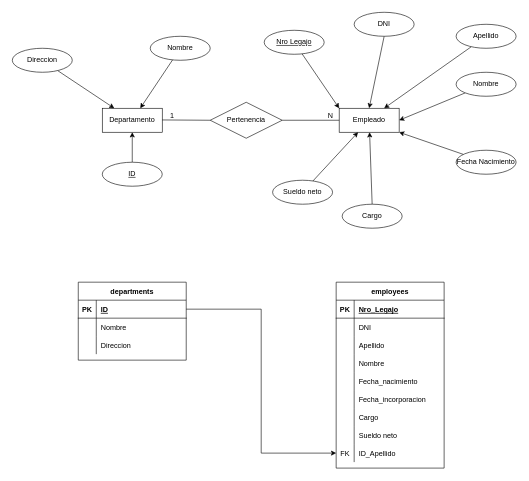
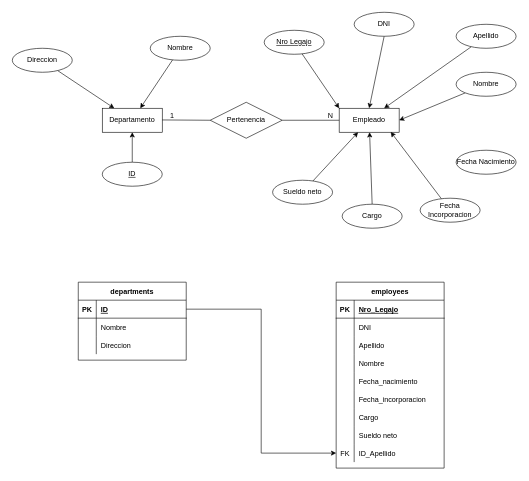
edge "Fecha Nacimiento" -> "Empleado": removed
edge "Fecha Incorporacion" -> "Empleado": added
node "Fecha Incorporacion": added
